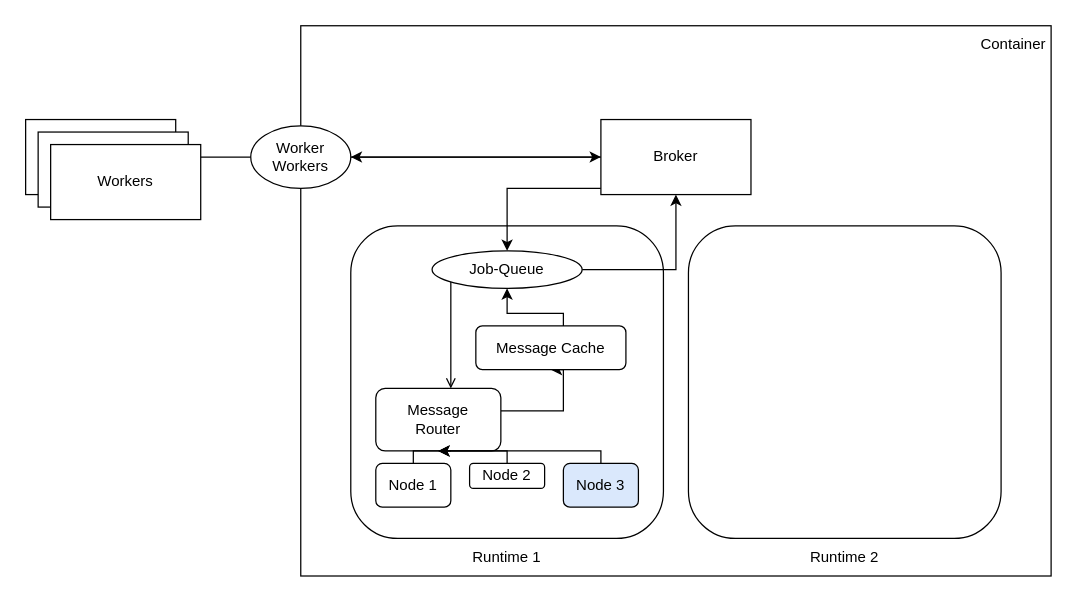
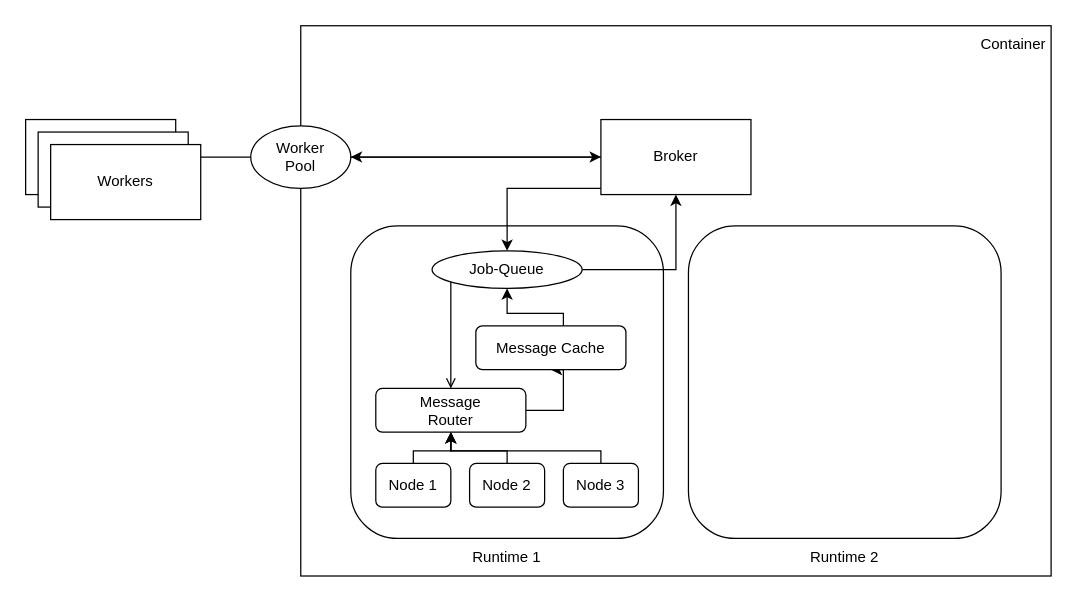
node "Worker Workers": label "Worker Workers" -> "Worker Pool"
node "Message Router": size 125x63 -> 150x44
node "Node 2": size 75x25 -> 75x44
node "Node 3": fillcolor #dae8fc -> #ffffff
